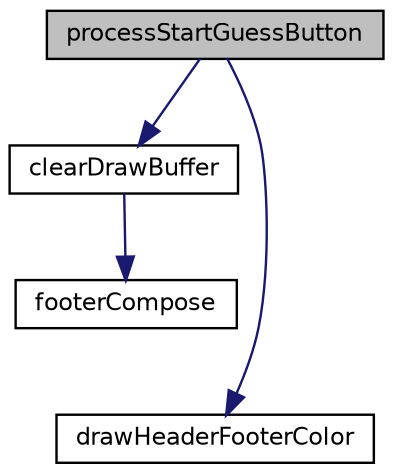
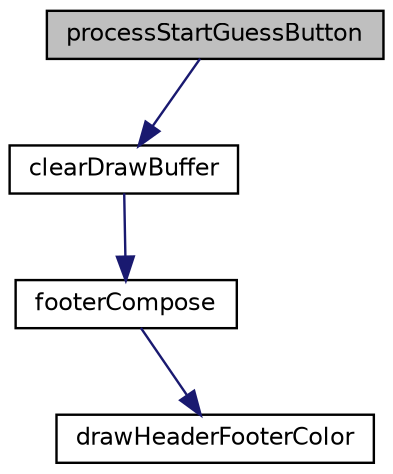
edge "processStartGuessButton" -> "drawHeaderFooterColor": now "footerCompose" -> "drawHeaderFooterColor"
